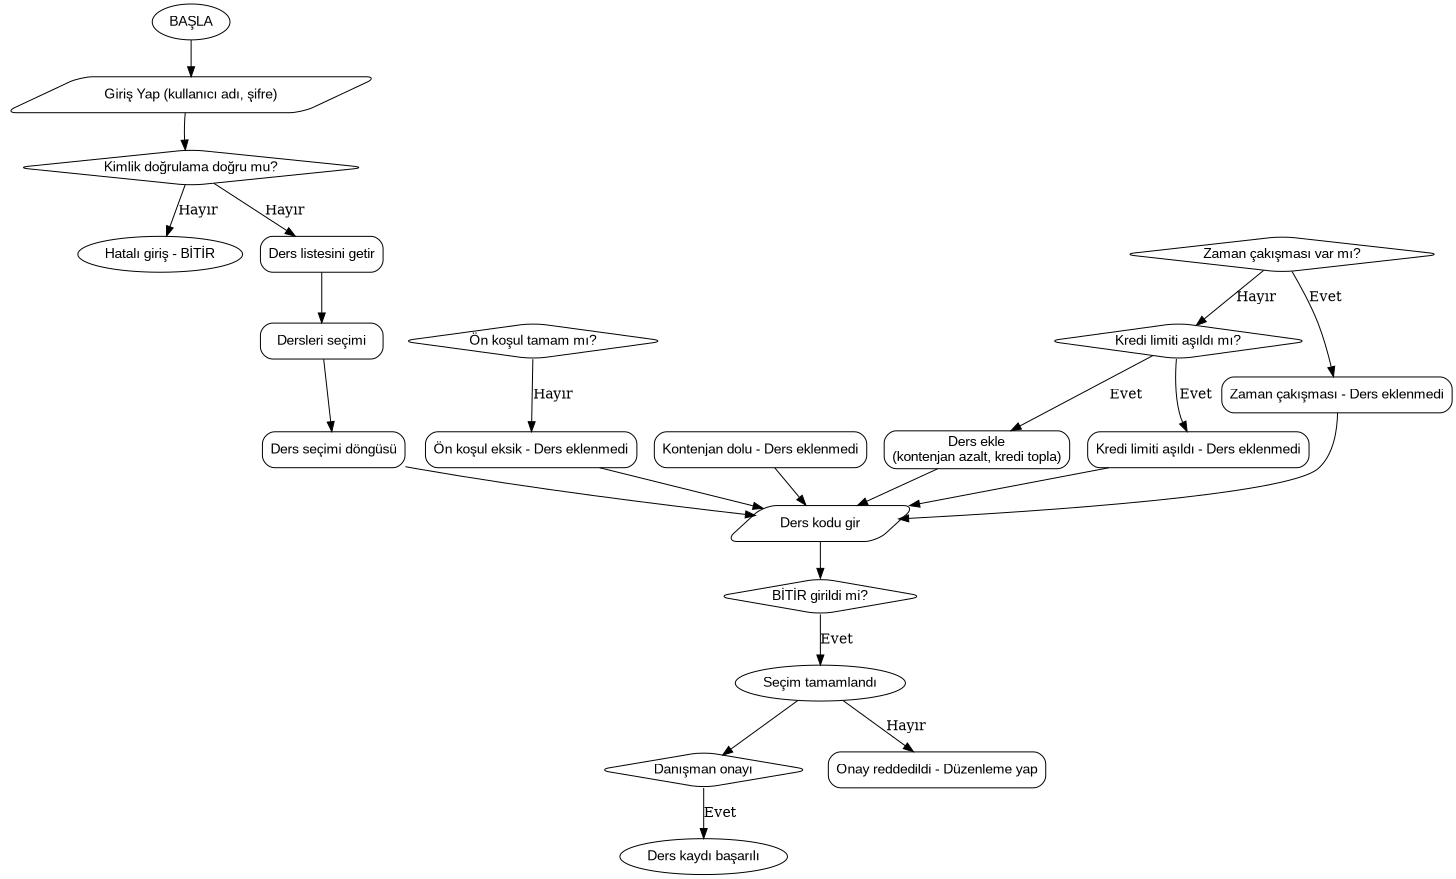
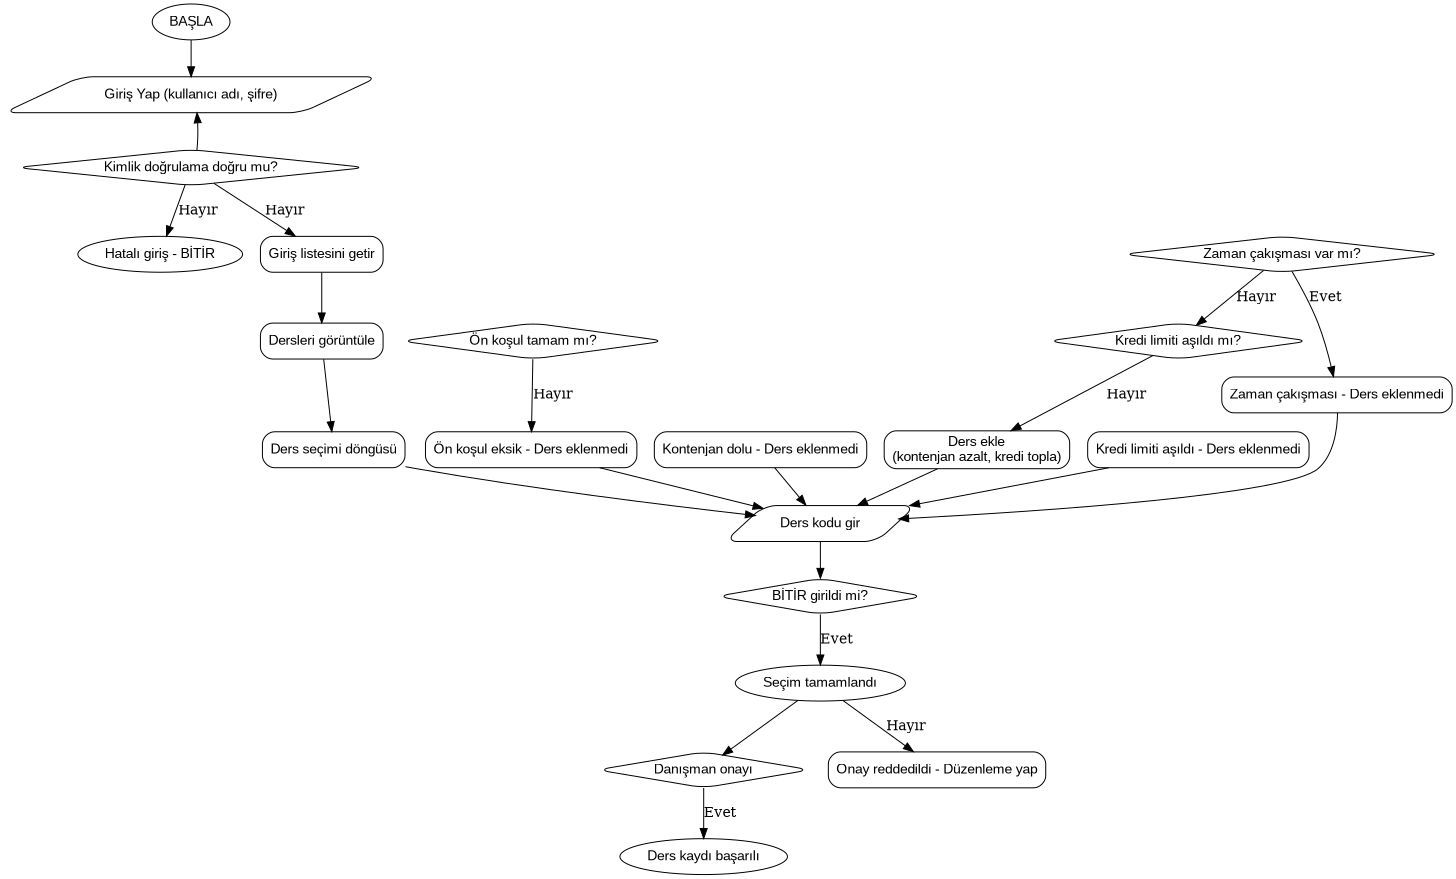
edge "Giriş Yap (kullanıcı adı, şifre)" -> "Kimlik doğrulama doğru mu?": reversed
node "Ders listesini getir": label "Ders listesini getir" -> "Giriş listesini getir"
node "Dersleri seçimi": label "Dersleri seçimi" -> "Dersleri görüntüle"
edge "Kredi limiti aşıldı mı?" -> "Kredi limiti aşıldı - Ders eklenmedi": removed, label "Evet"
edge "Kredi limiti aşıldı mı?" -> "Ders ekle (kontenjan azalt, kredi topla)": label "Evet" -> "Hayır"
